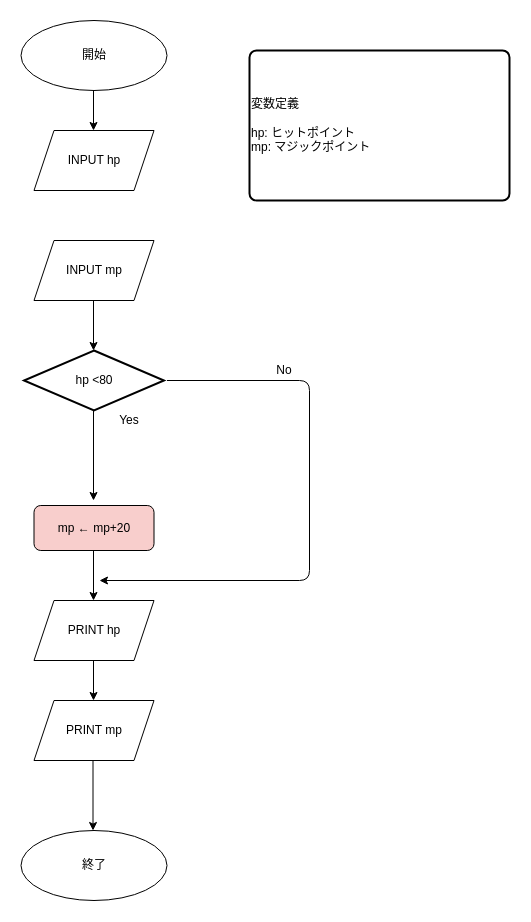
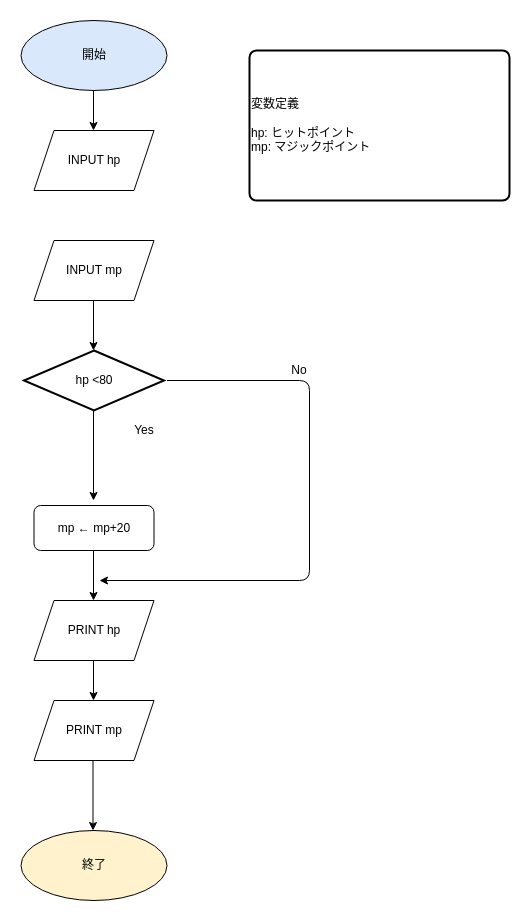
node "開始": fillcolor #ffffff -> #dae8fc
node "No": moved (285, 371) -> (300, 371)
node "Yes": moved (130, 421) -> (145, 431)
node "mp ← mp+20": fillcolor #f8cecc -> #ffffff
node "終了": fillcolor #ffffff -> #fff2cc
